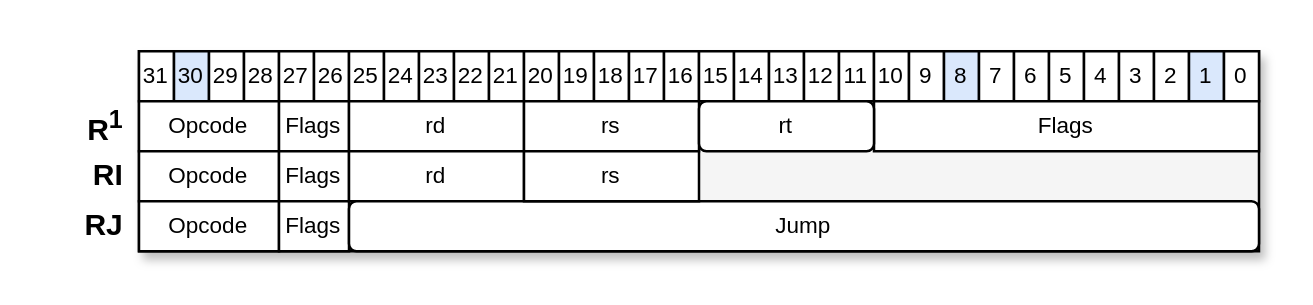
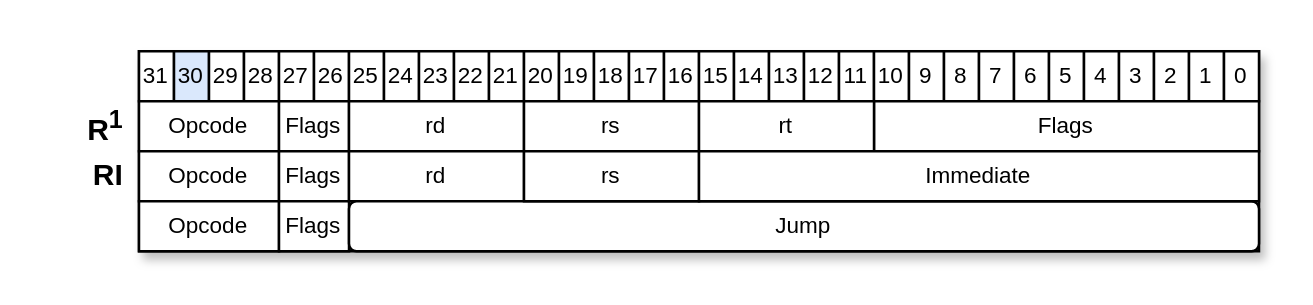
node "8": fillcolor #dae8fc -> #ffffff
node "1": fillcolor #dae8fc -> #ffffff
node "rt": shape rounded rectangle -> rectangle
node "Immediate": added
node "RJ": removed
